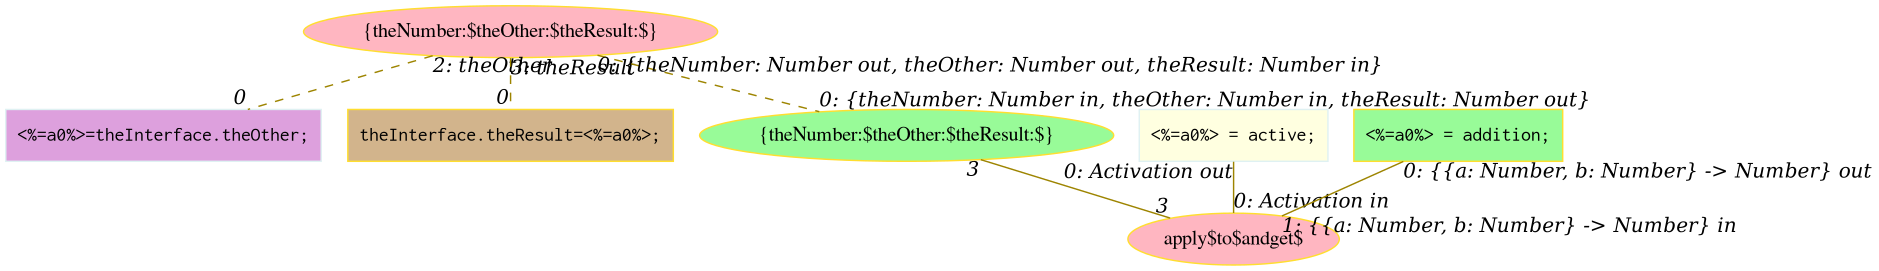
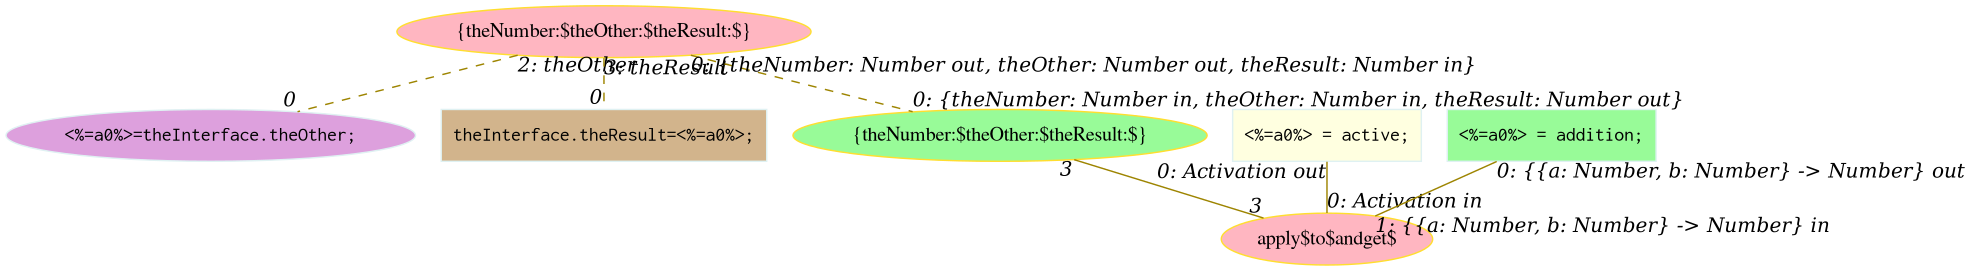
node "<%=a0%>=theInterface.theOther;": shape box -> ellipse
node "theInterface.theResult=<%=a0%>;": color #ffde2f -> #dff1f2
node "<%=a0%> = addition;": color #ffde2f -> #dff1f2
